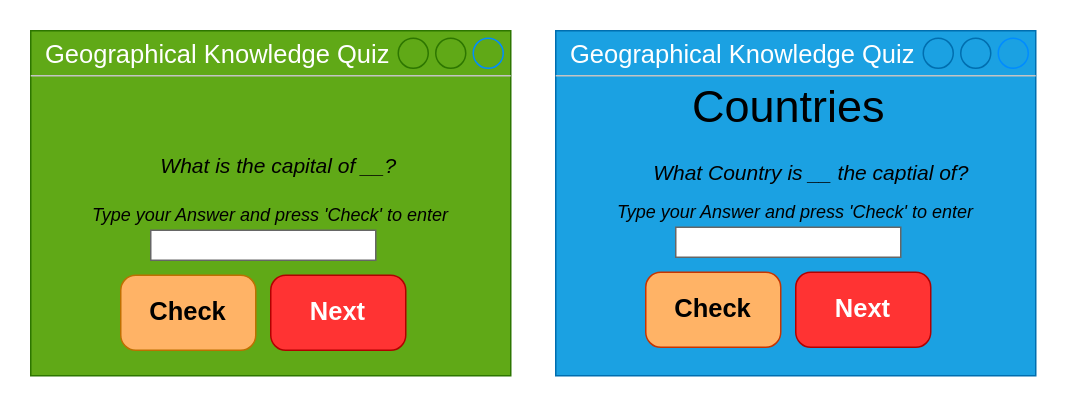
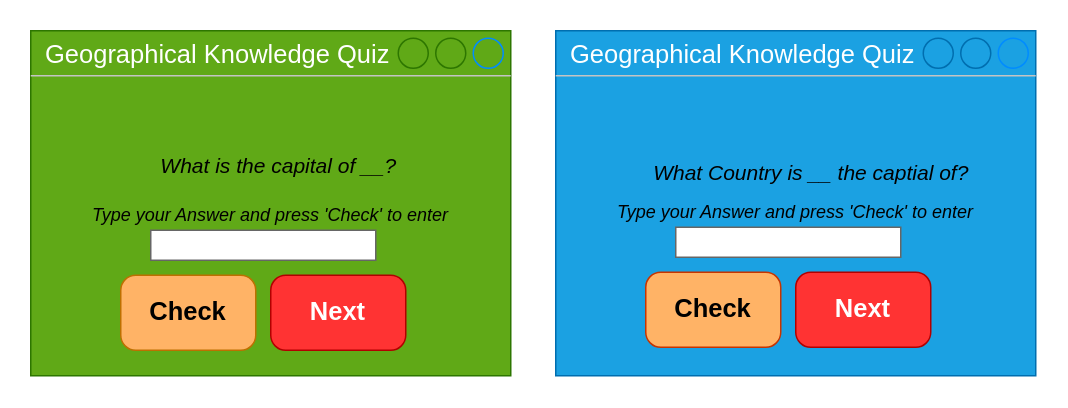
node "Countries": removed
